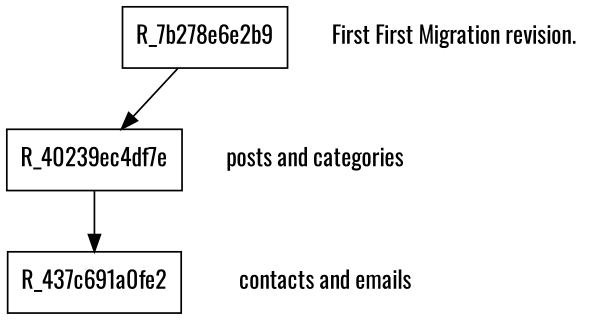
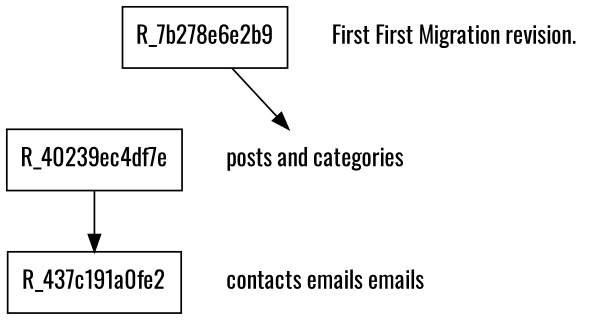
edge "R_7b278e6e2b9" -> "R_40239ec4df7e": now "R_7b278e6e2b9" -> "posts and categories"
node "R_437c691a0fe2": label "R_437c691a0fe2" -> "R_437c191a0fe2"
node "contacts and emails": label "contacts and emails" -> "contacts emails emails"
